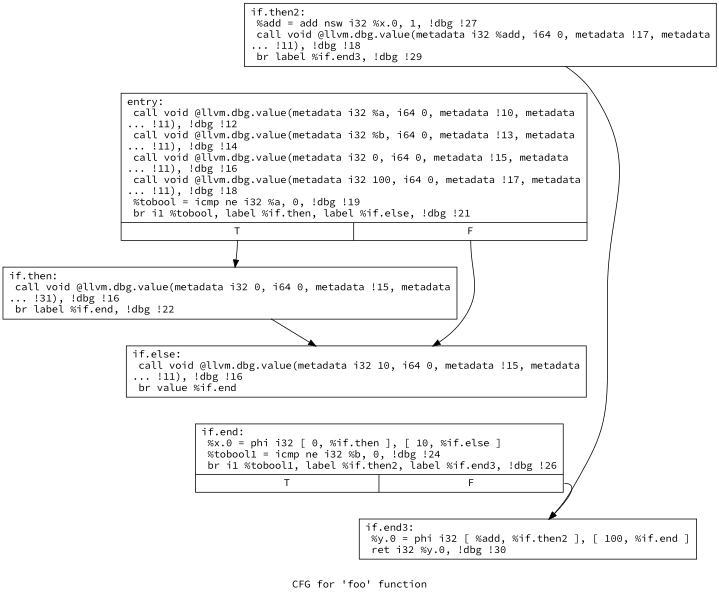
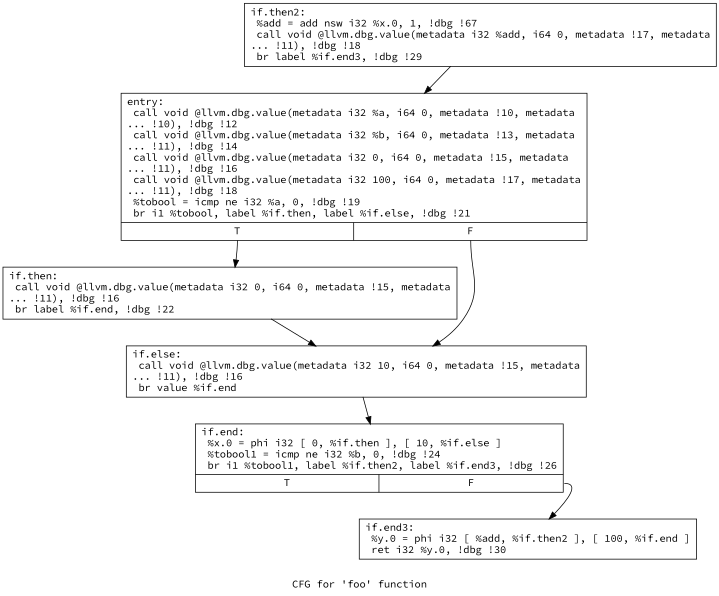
node "if.then2:": text "%add = add nsw i32 %x.0, 1, !dbg !27" -> "%add = add nsw i32 %x.0, 1, !dbg !67"
node "entry:": text "... !11), !dbg !12" -> "... !10), !dbg !12"
edge "if.then2:" -> "if.end3:": now "if.then2:" -> "entry:"
node "if.then:": text "... !31), !dbg !16" -> "... !11), !dbg !16"
edge "if.else:" -> "if.end:": added
